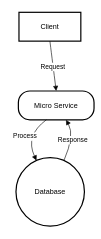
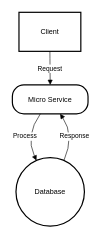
node "Client": size 62x29 -> 62x39
node "Micro Service": moved (56, 105) -> (50, 99)
